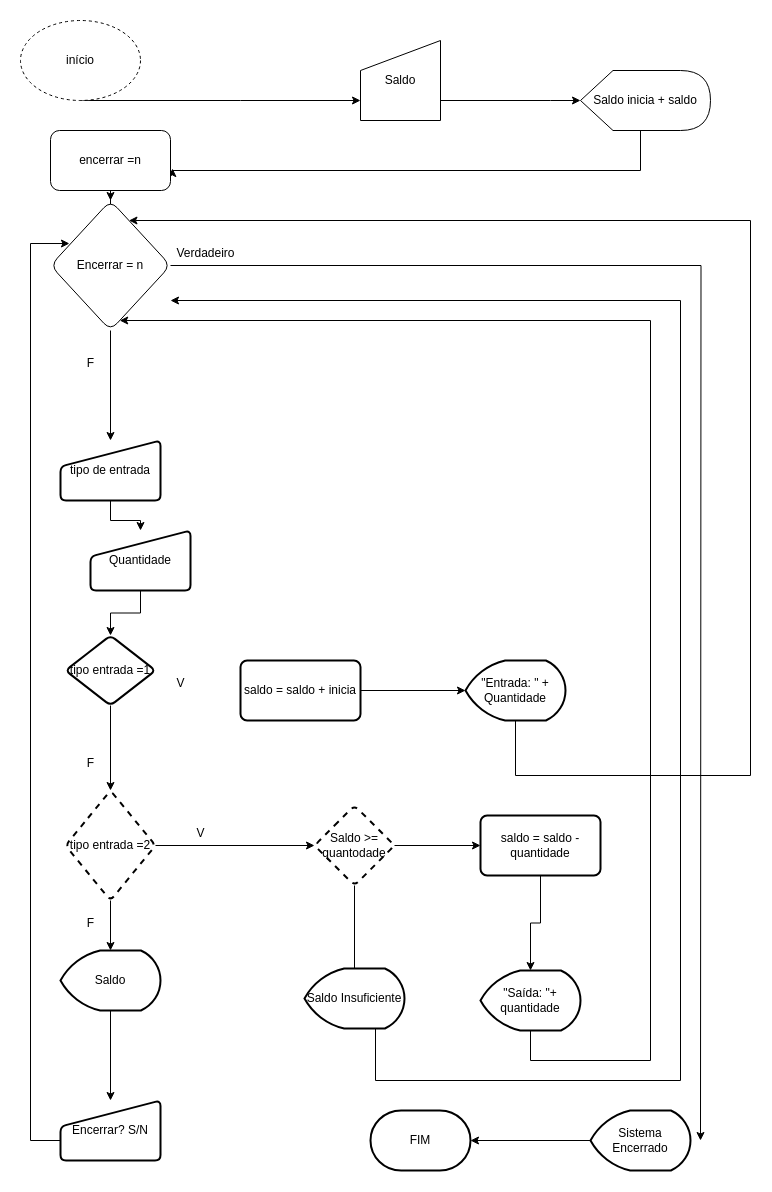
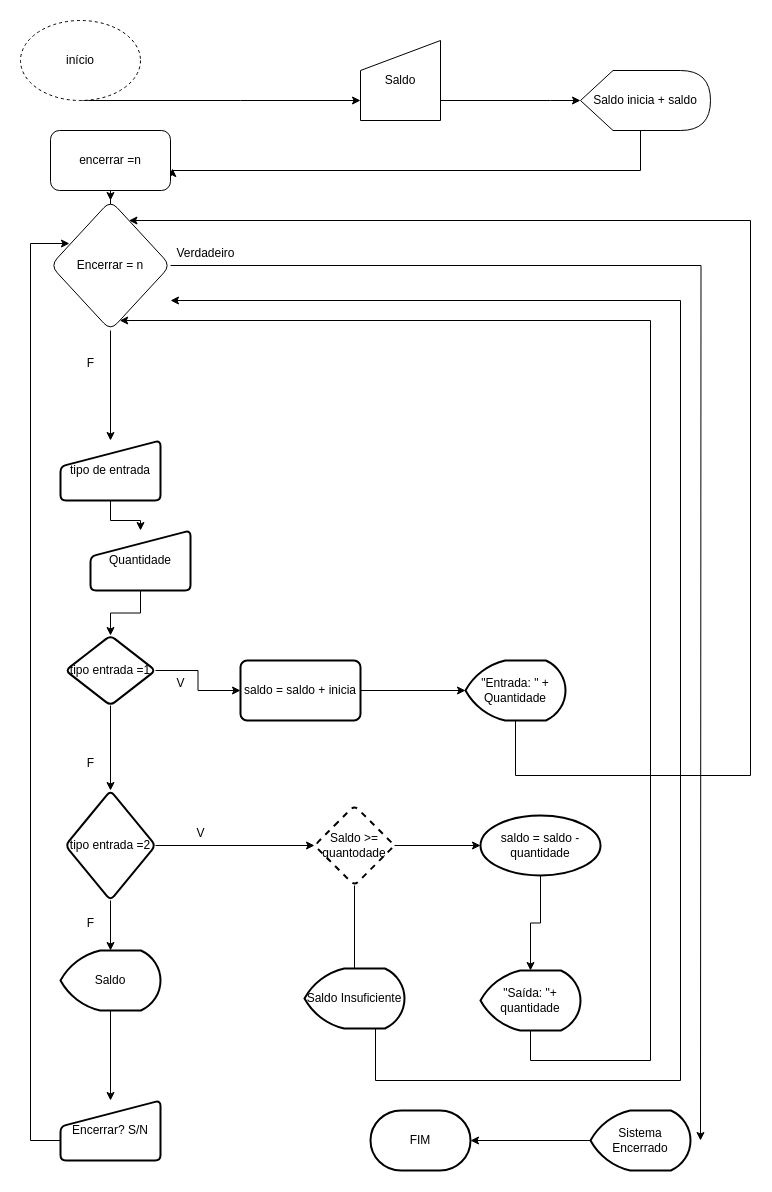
edge "tipo entrada =1" -> "saldo = saldo + inicia": added
node "tipo entrada =2": style dashed -> solid
node "saldo = saldo - quantidade": shape rounded rectangle -> ellipse
